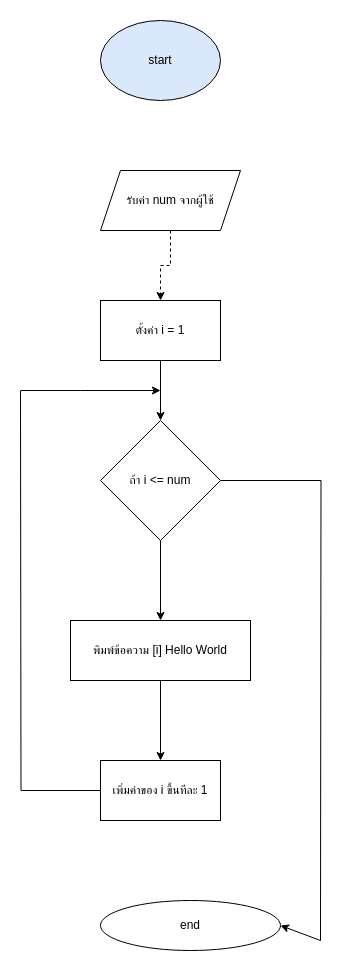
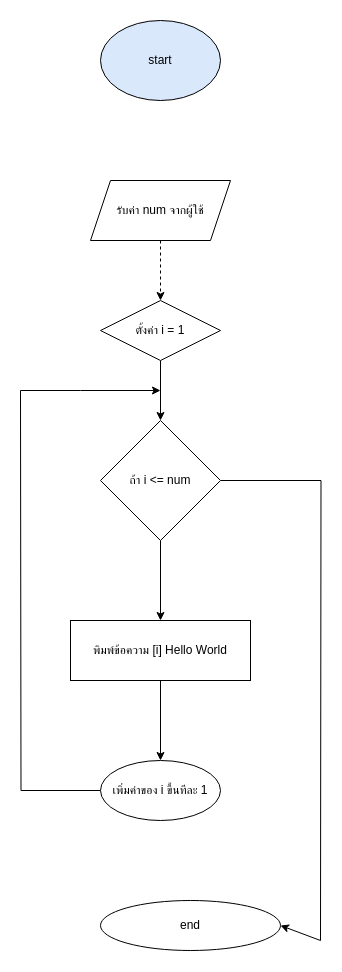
node "รับค่า num จากผู้ใช้": moved (171, 201) -> (161, 211)
node "ตั้งค่า i = 1": shape rectangle -> diamond
node "เพิ่มค่าของ i ขึ้นทีละ 1": shape rectangle -> ellipse
